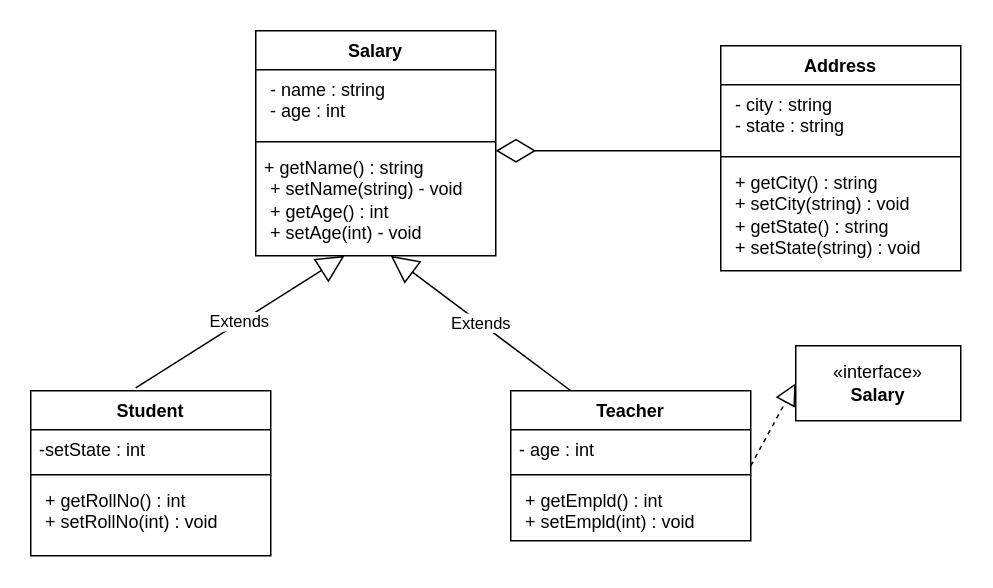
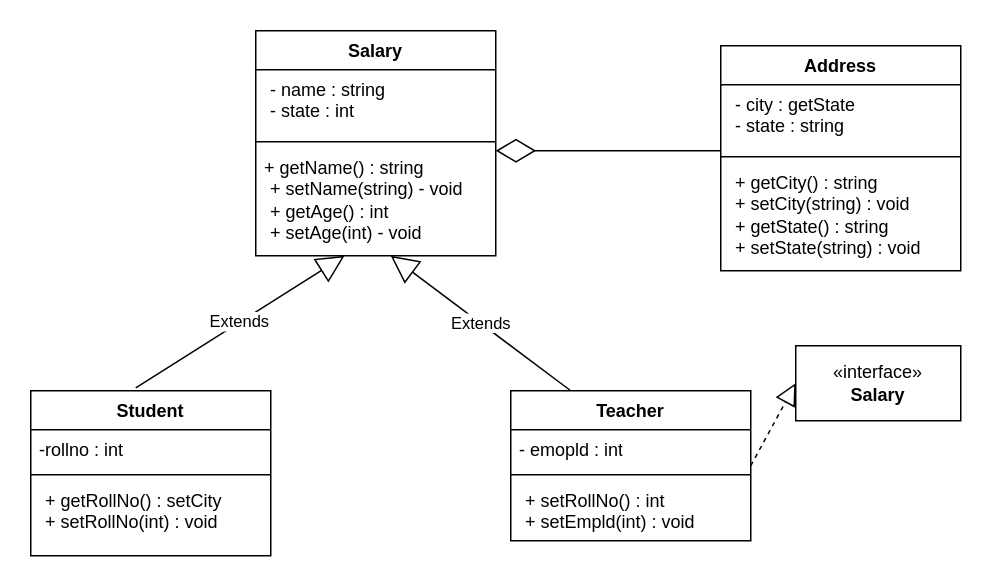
node "- name : string - age : int": label "- name : string - age : int" -> "- name : string - state : int"
node "- city : string - state : string": label "- city : string - state : string" -> "- city : getState - state : string"
node "-setState : int": label "-setState : int" -> "-rollno : int"
node "- age : int": label "- age : int" -> "- emopld : int"
node "+ getRollNo() : int + setRollNo(int) : void": label "+ getRollNo() : int + setRollNo(int) : void" -> "+ getRollNo() : setCity + setRollNo(int) : void"
node "+ getEmpld() : int + setEmpld(int) : void": label "+ getEmpld() : int + setEmpld(int) : void" -> "+ setRollNo() : int + setEmpld(int) : void"
